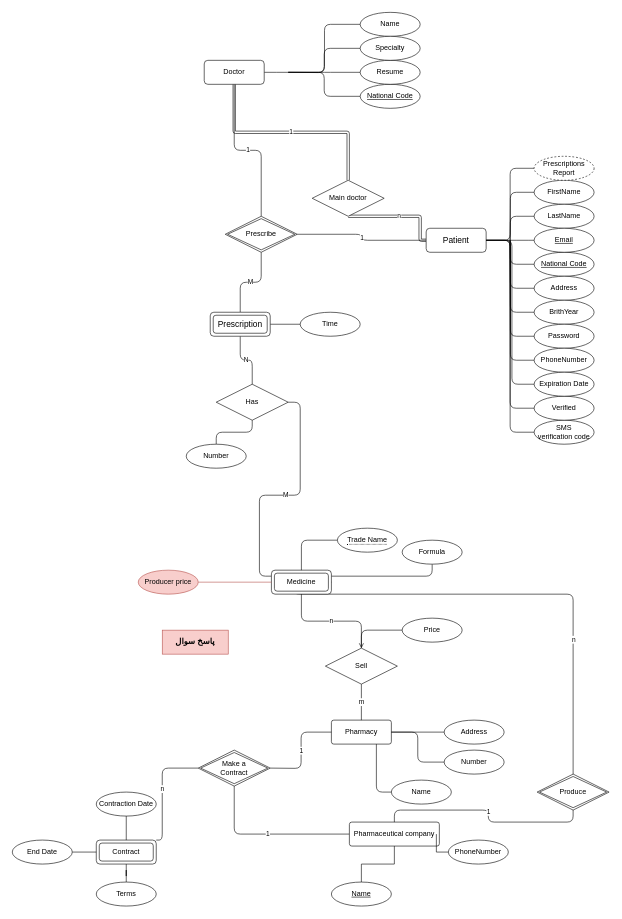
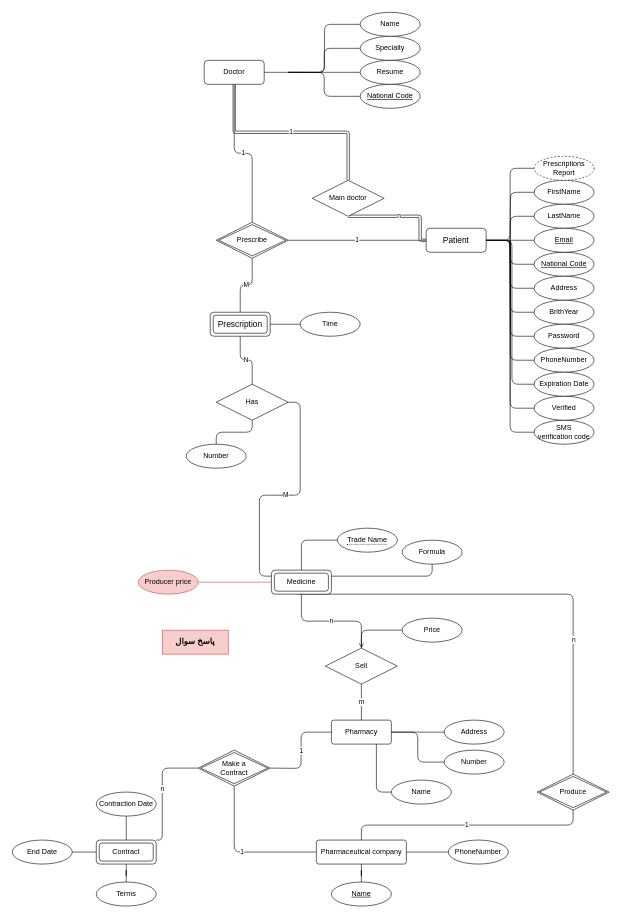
node "Prescribe": moved (261, 234) -> (252, 240)
node "Pharmaceutical company": moved (395, 834) -> (362, 852)
